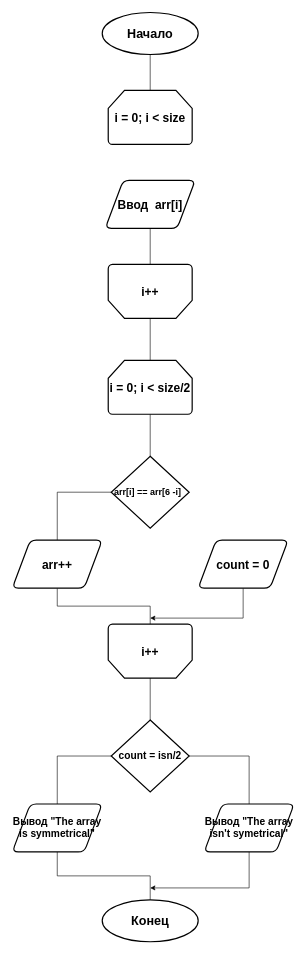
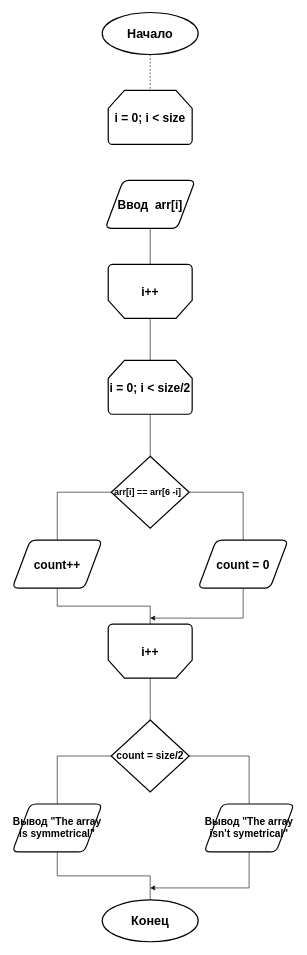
edge "Начало" -- "i = 0; i < size": style solid -> dashed
edge "arr[i] == arr[6 -i]" -- "count = 0": added
node "arr++": label "arr++" -> "count++"
node "count = isn/2": label "count = isn/2" -> "count = size/2"
